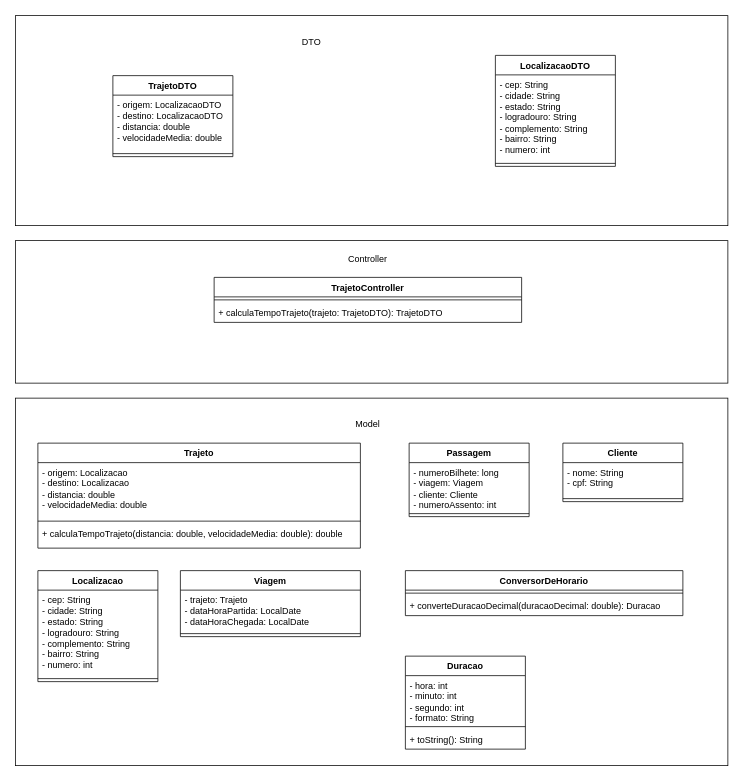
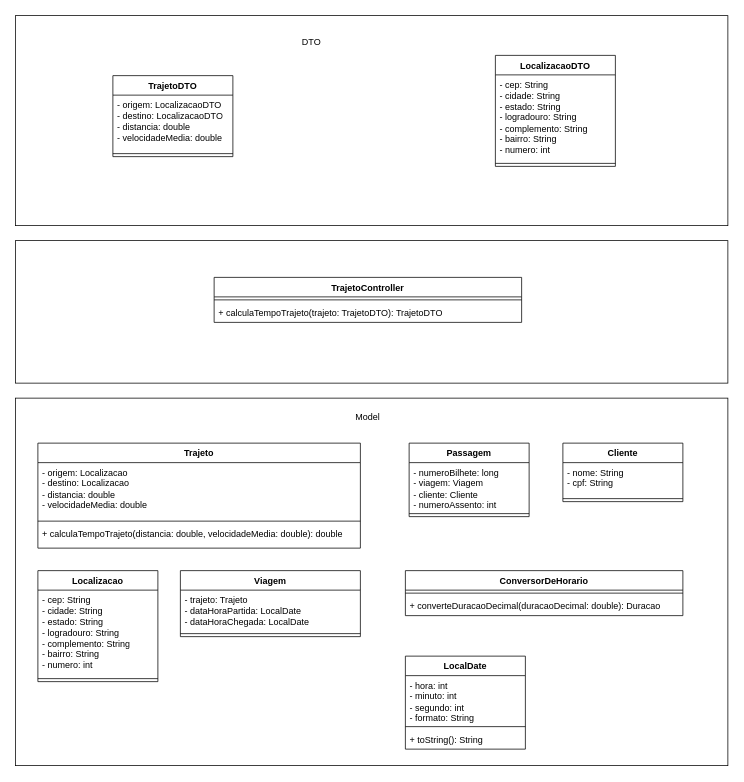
node "Controller": removed
node "Model": moved (368, 424) -> (368, 417)
node "Duracao": label "Duracao" -> "LocalDate"
